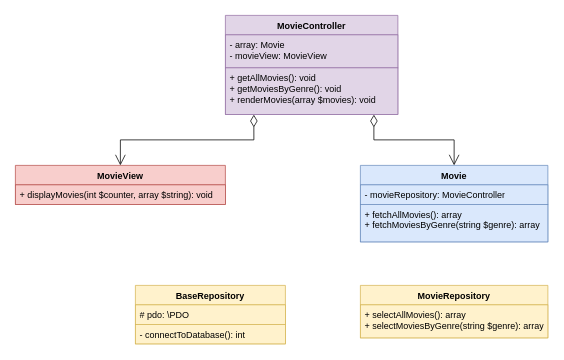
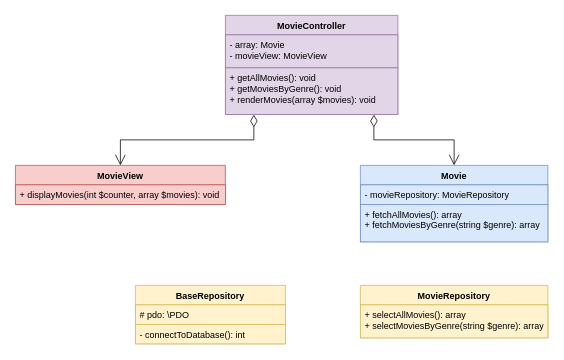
node "- movieRepository: MovieController": label "- movieRepository: MovieController" -> "- movieRepository: MovieRepository"
node "+ displayMovies(int $counter, array $string): void": label "+ displayMovies(int $counter, array $string): void" -> "+ displayMovies(int $counter, array $movies): void"
